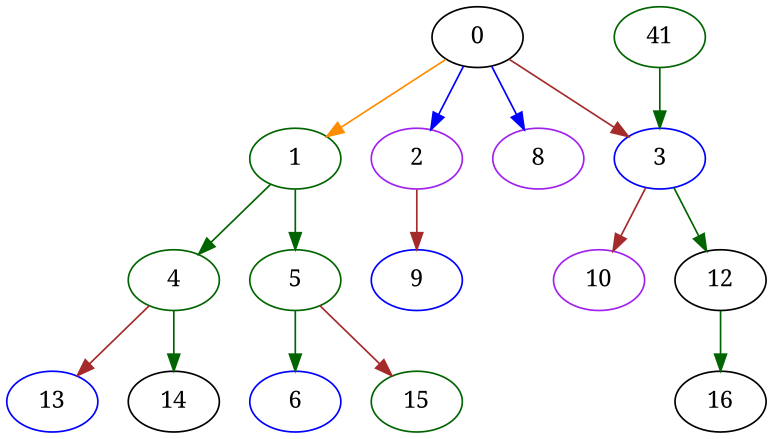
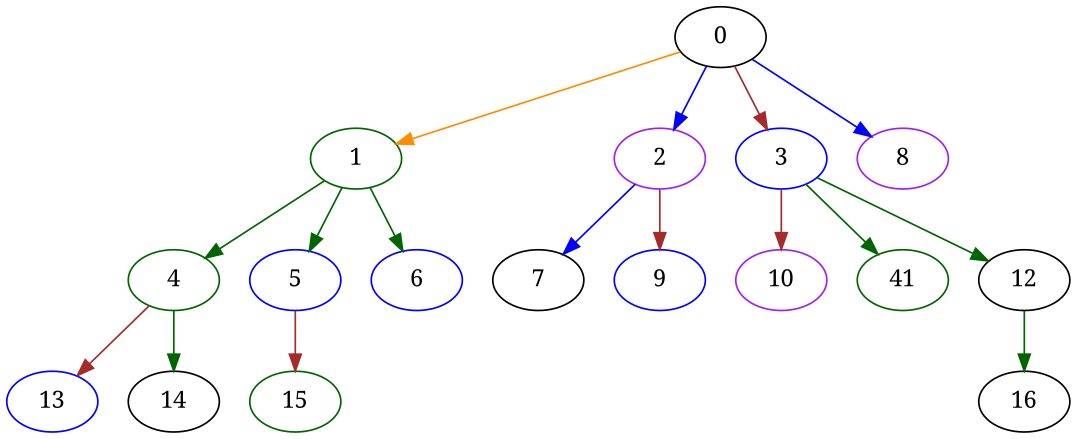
edge "41" -> "3": reversed
node "5": color darkgreen -> blue
node "7": added
edge "5" -> "6": now "1" -> "6"
